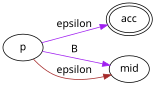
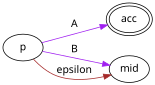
edge "p" -> "acc": label "epsilon" -> "A"
